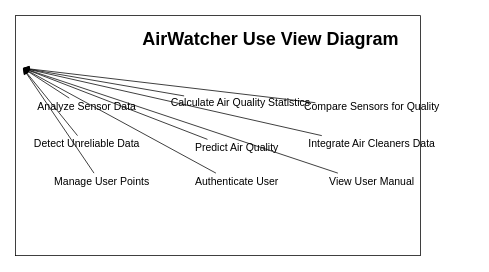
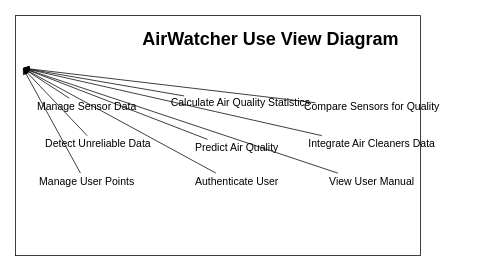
node "Analyze Sensor Data": label "Analyze Sensor Data" -> "Manage Sensor Data"
node "Detect Unreliable Data": moved (87, 147) -> (98, 147)
node "Manage User Points": moved (102, 184) -> (87, 184)
